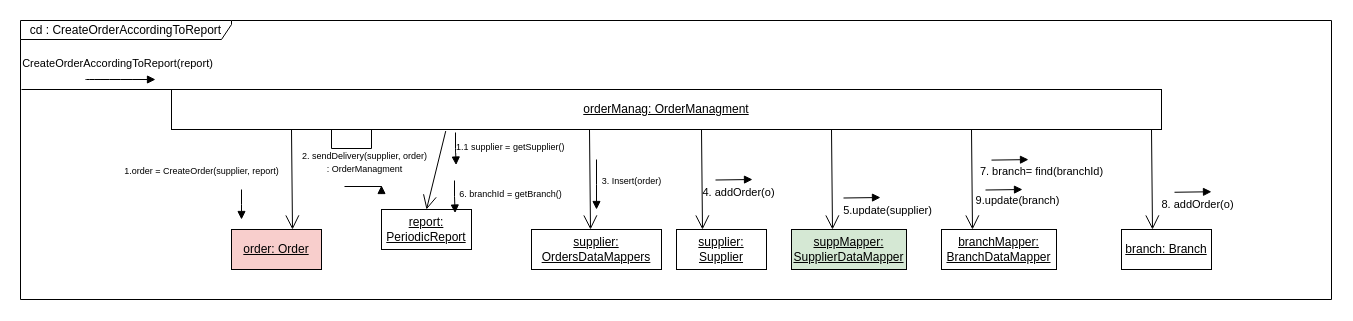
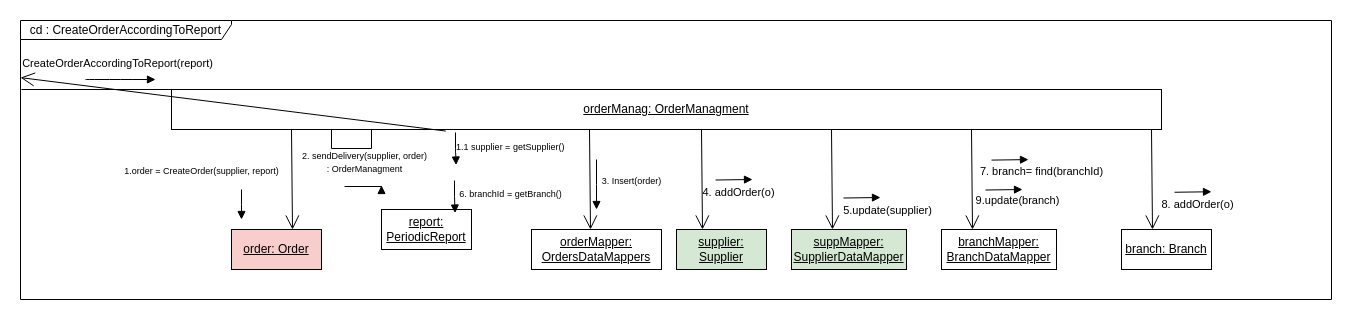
edge "orderManag: OrderManagment" -> "report: PeriodicReport": now "orderManag: OrderManagment" -> "cd : CreateOrderAccordingToReport"
node "supplier: OrdersDataMappers": label "supplier: OrdersDataMappers" -> "orderMapper: OrdersDataMappers"
node "supplier: Supplier": fillcolor #ffffff -> #d5e8d4
